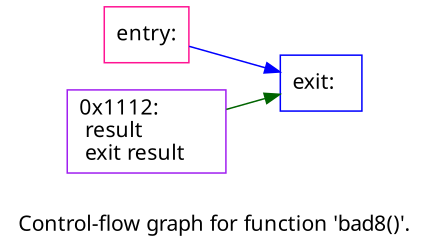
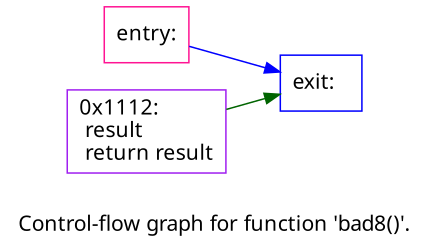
node "0x1112:": text "exit result" -> "return result"
